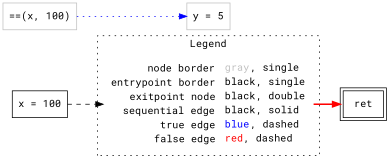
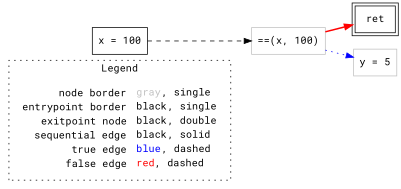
edge "x = 100" -> "node border": now "x = 100" -> "==(x, 100)"
edge "node border" -> "ret": now "==(x, 100)" -> "ret"
